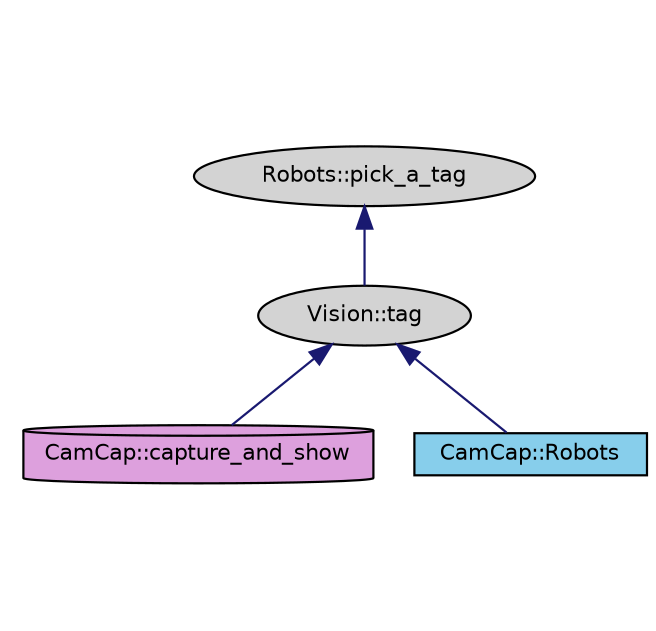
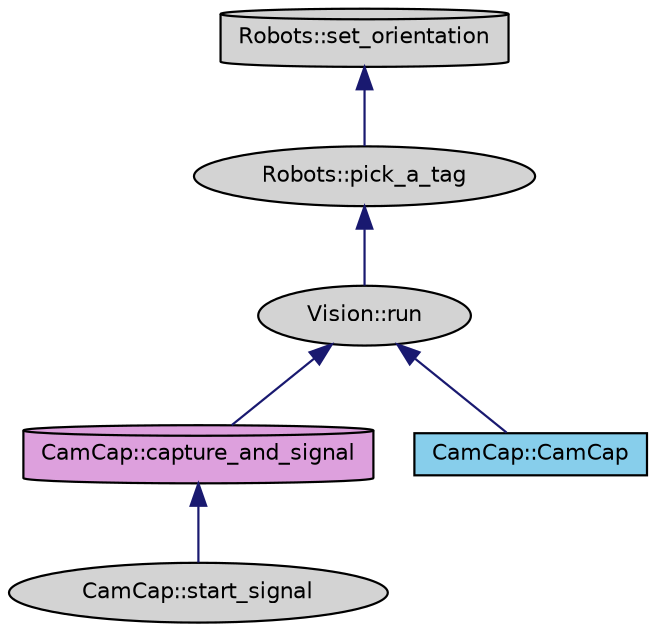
node "Robots::set_orientation": added
node "Vision::tag": label "Vision::tag" -> "Vision::run"
node "CamCap::capture_and_show": label "CamCap::capture_and_show" -> "CamCap::capture_and_signal"
node "CamCap::Robots": label "CamCap::Robots" -> "CamCap::CamCap"
node "CamCap::start_signal": added
